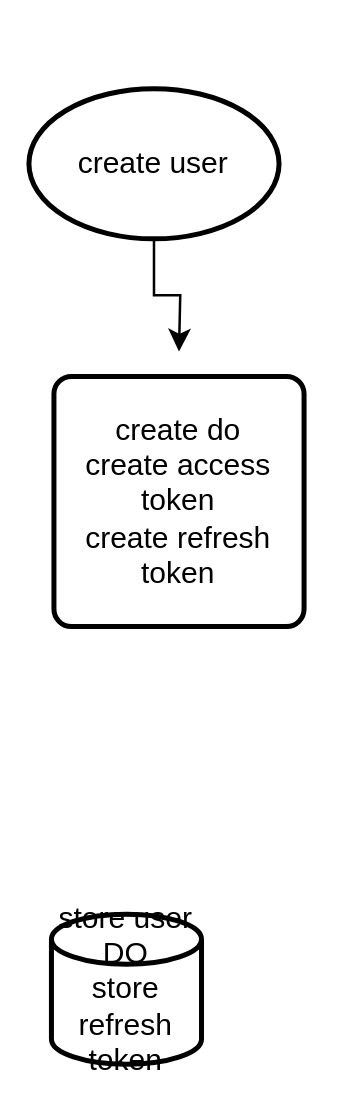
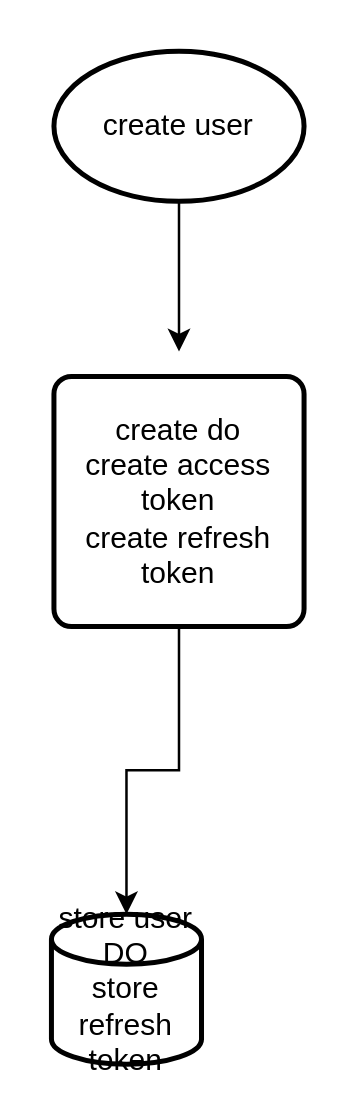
node "create user": moved (154, 164) -> (179, 126)
edge "create do create access token create refresh token" -> "store user DO store refresh token": added
